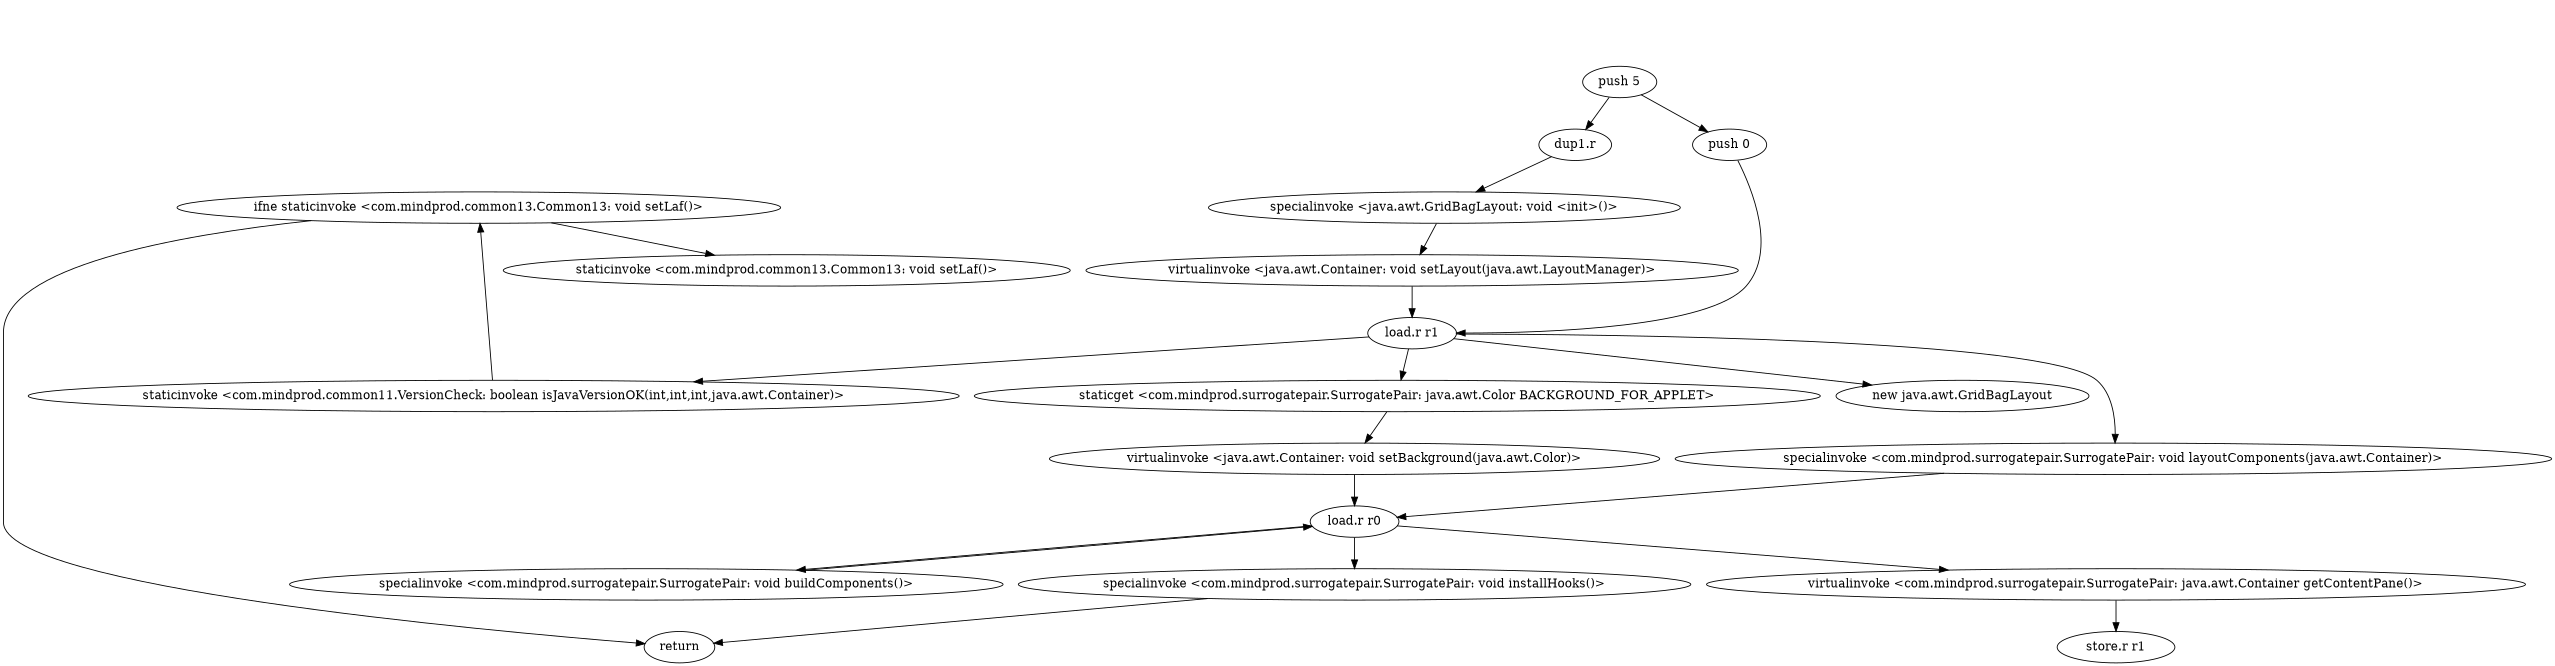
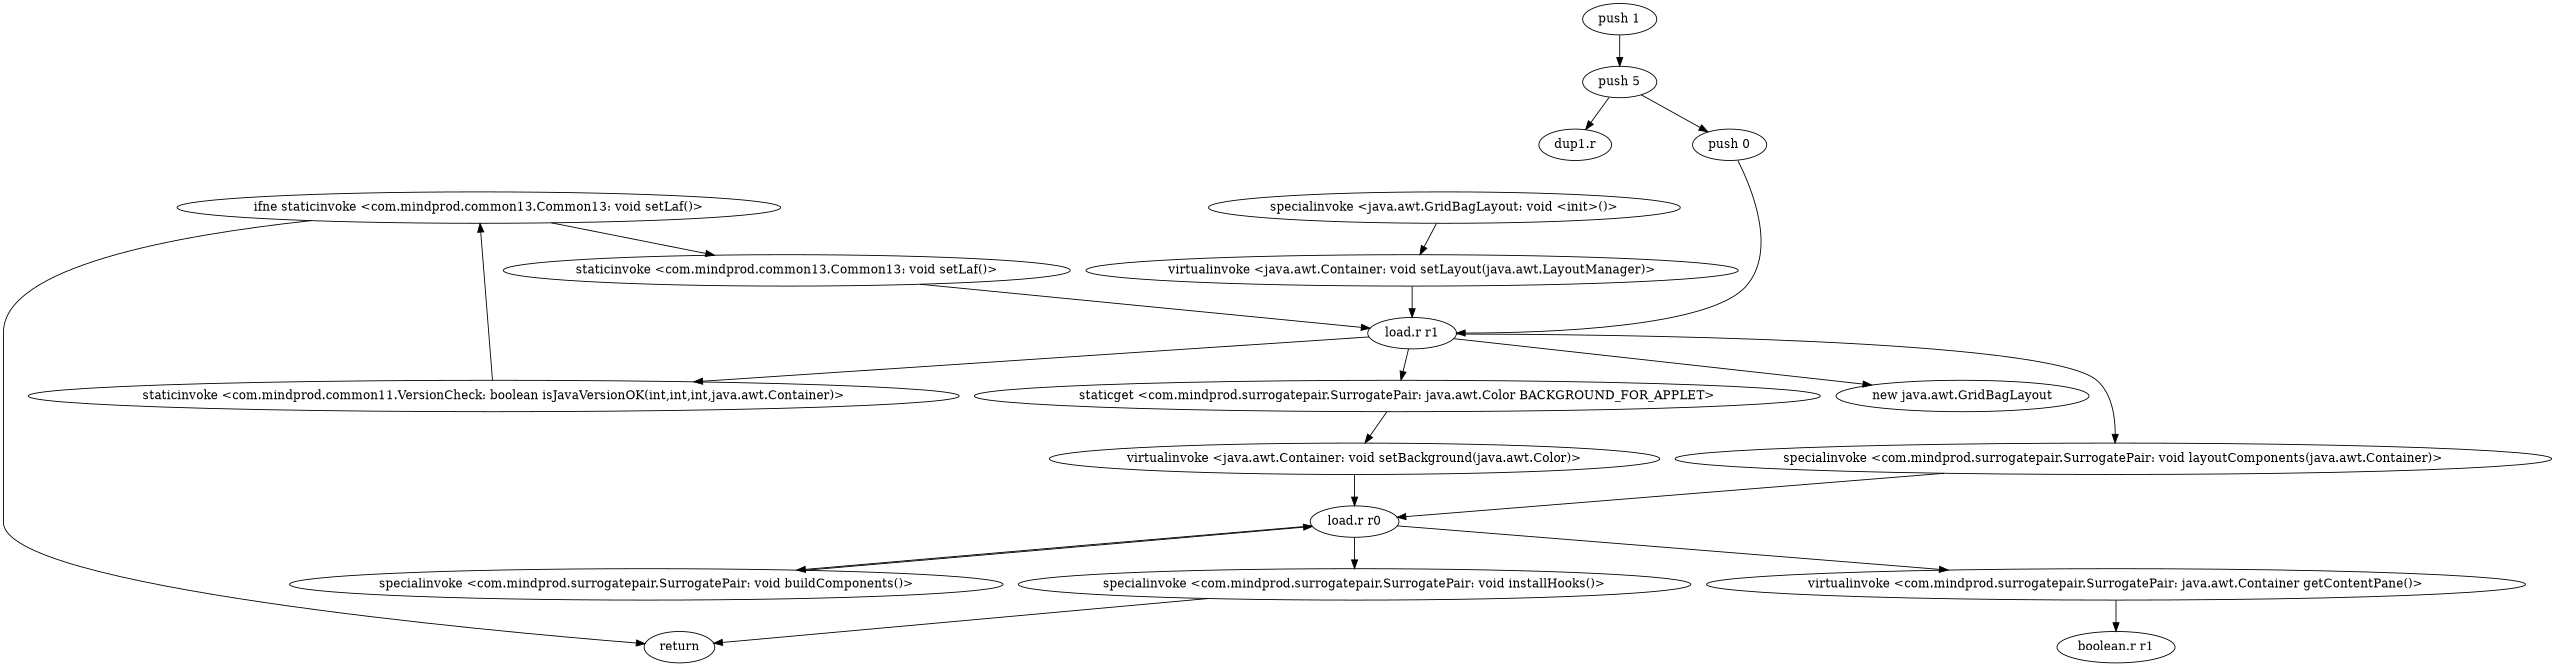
node "push 1": added
edge "dup1.r" -> "specialinvoke <java.awt.GridBagLayout: void <init>()>": removed
edge "staticinvoke <com.mindprod.common13.Common13: void setLaf()>" -> "load.r r1": added
node "store.r r1": label "store.r r1" -> "boolean.r r1"
